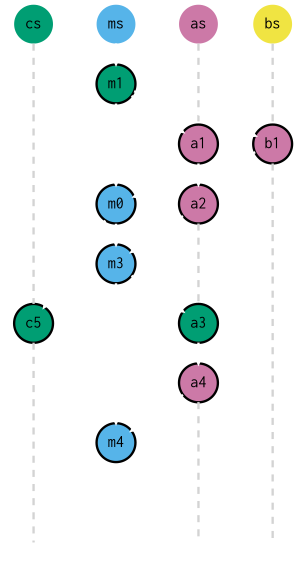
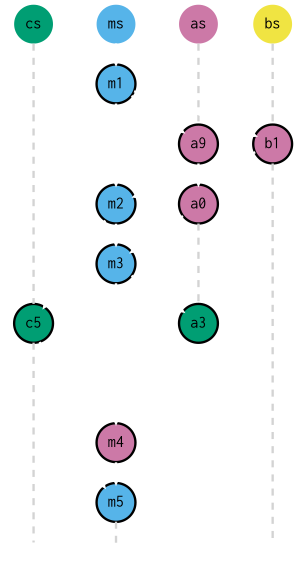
node "m1": fillcolor #009e73 -> #56b4e9
node "a1": label "a1" -> "a9"
node "m0": label "m0" -> "m2"
node "a2": label "a2" -> "a0"
node "a4": removed
node "m4": fillcolor #56b4e9 -> #cc79a7
node "m5": added
